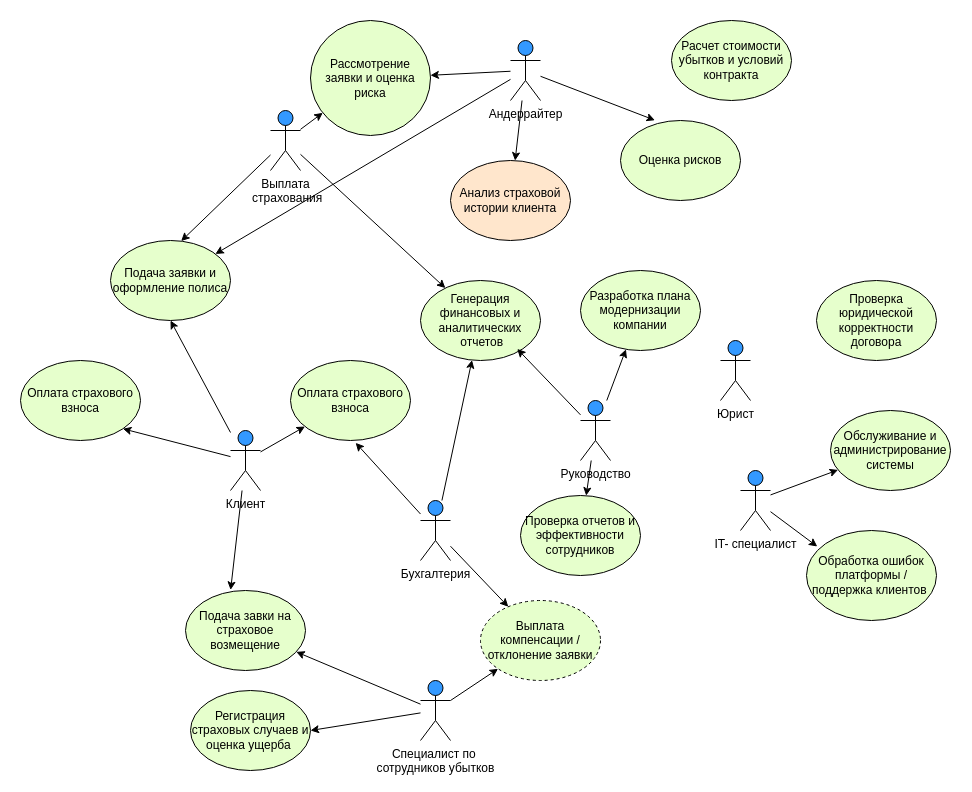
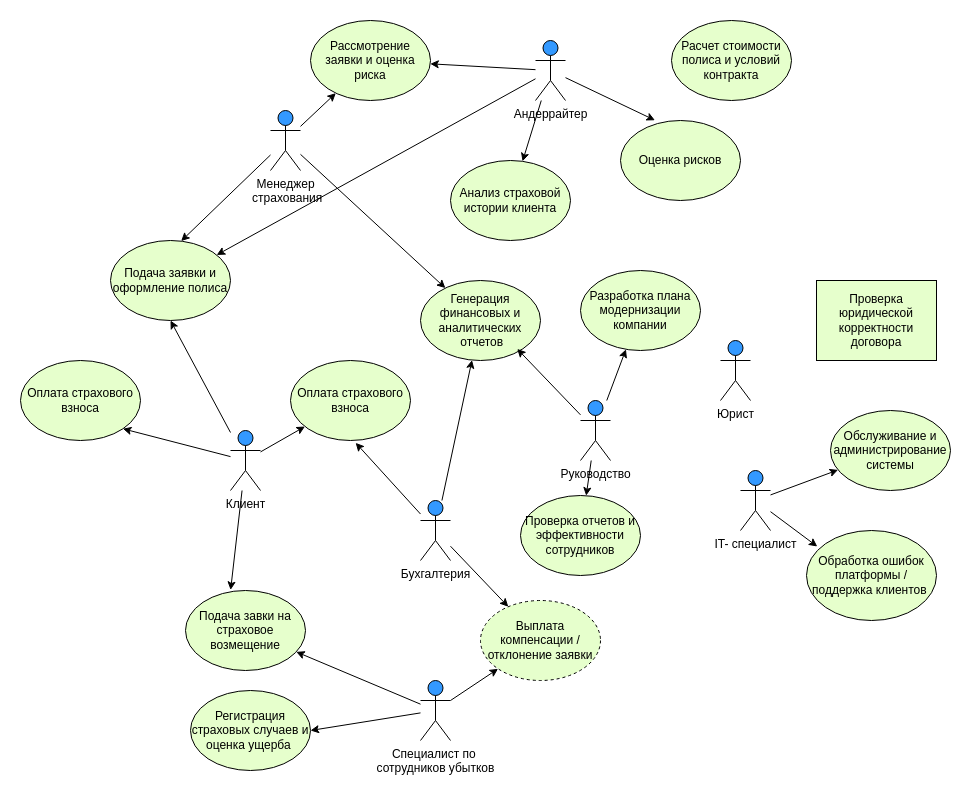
node "Расчет стоимости убытков и условий контракта": label "Расчет стоимости убытков и условий контракта" -> "Расчет стоимости полиса и условий контракта"
node "Андеррайтер": moved (526, 71) -> (551, 71)
node "Рассмотрение заявки и оценка риска": size 120x115 -> 120x80
node "Выплата страхования": label "Выплата страхования" -> "Менеджер страхования"
node "Анализ страховой истории клиента": fillcolor #ffe6cc -> #e6ffcc
node "Проверка юридической корректности договора": shape ellipse -> rectangle
